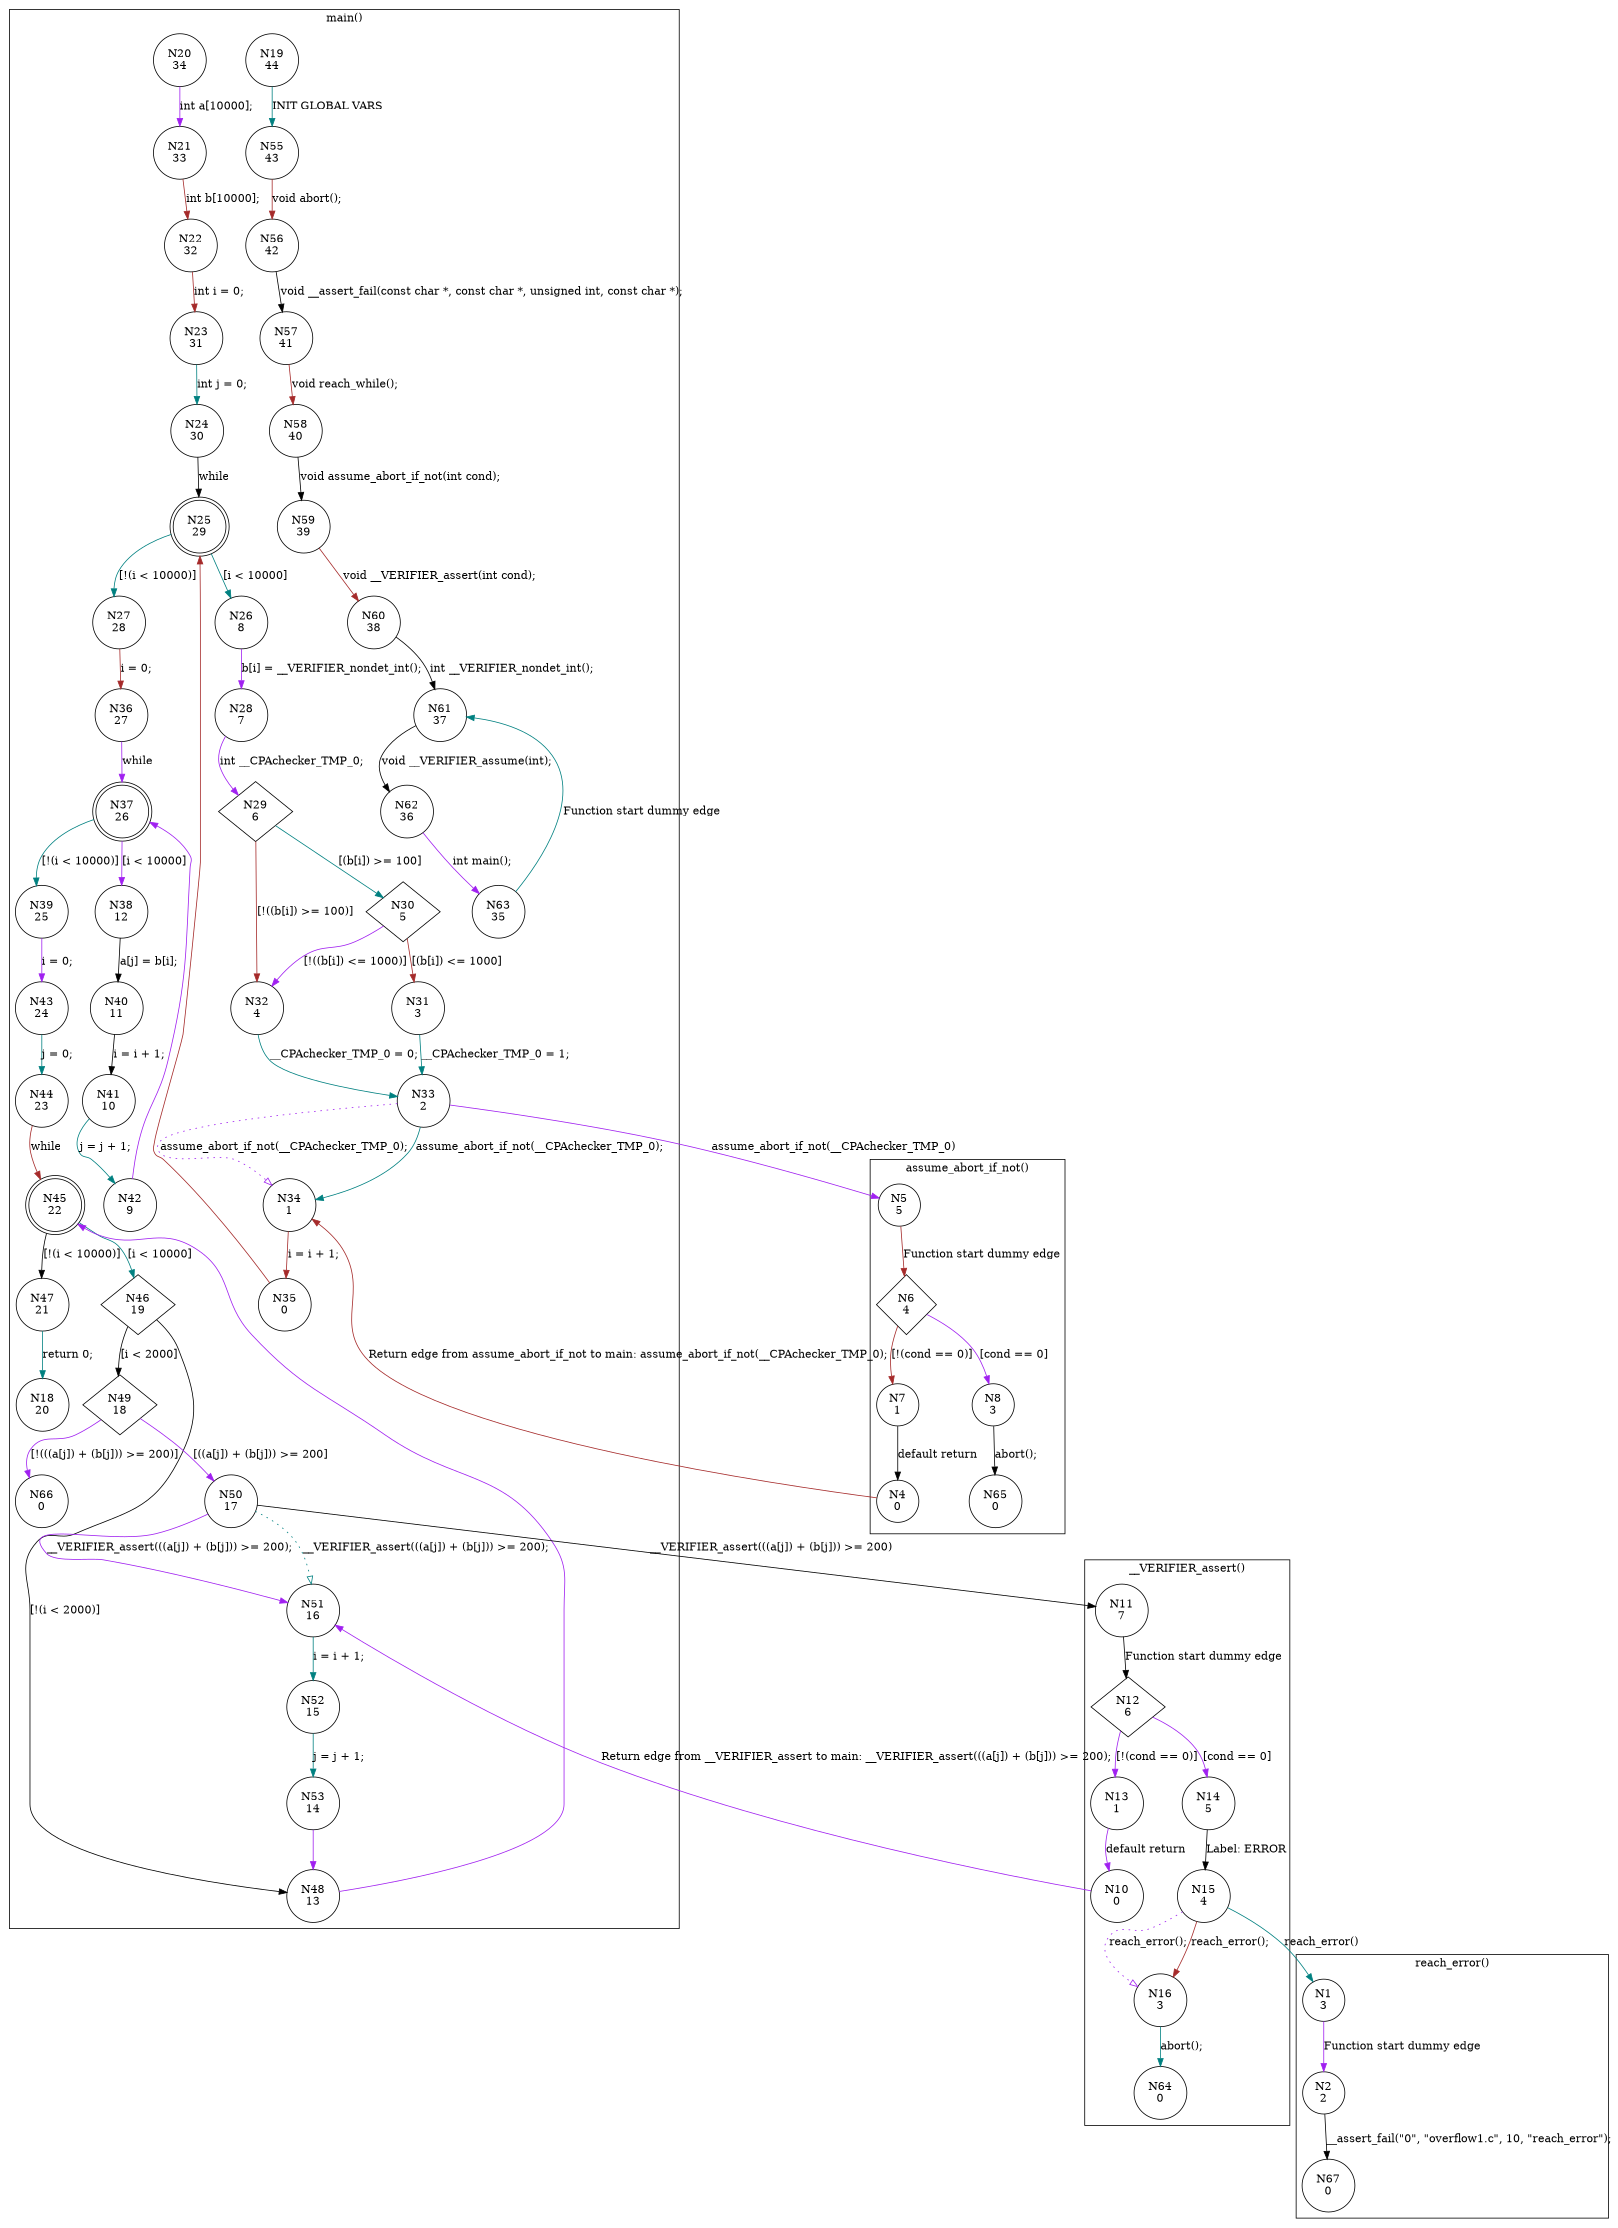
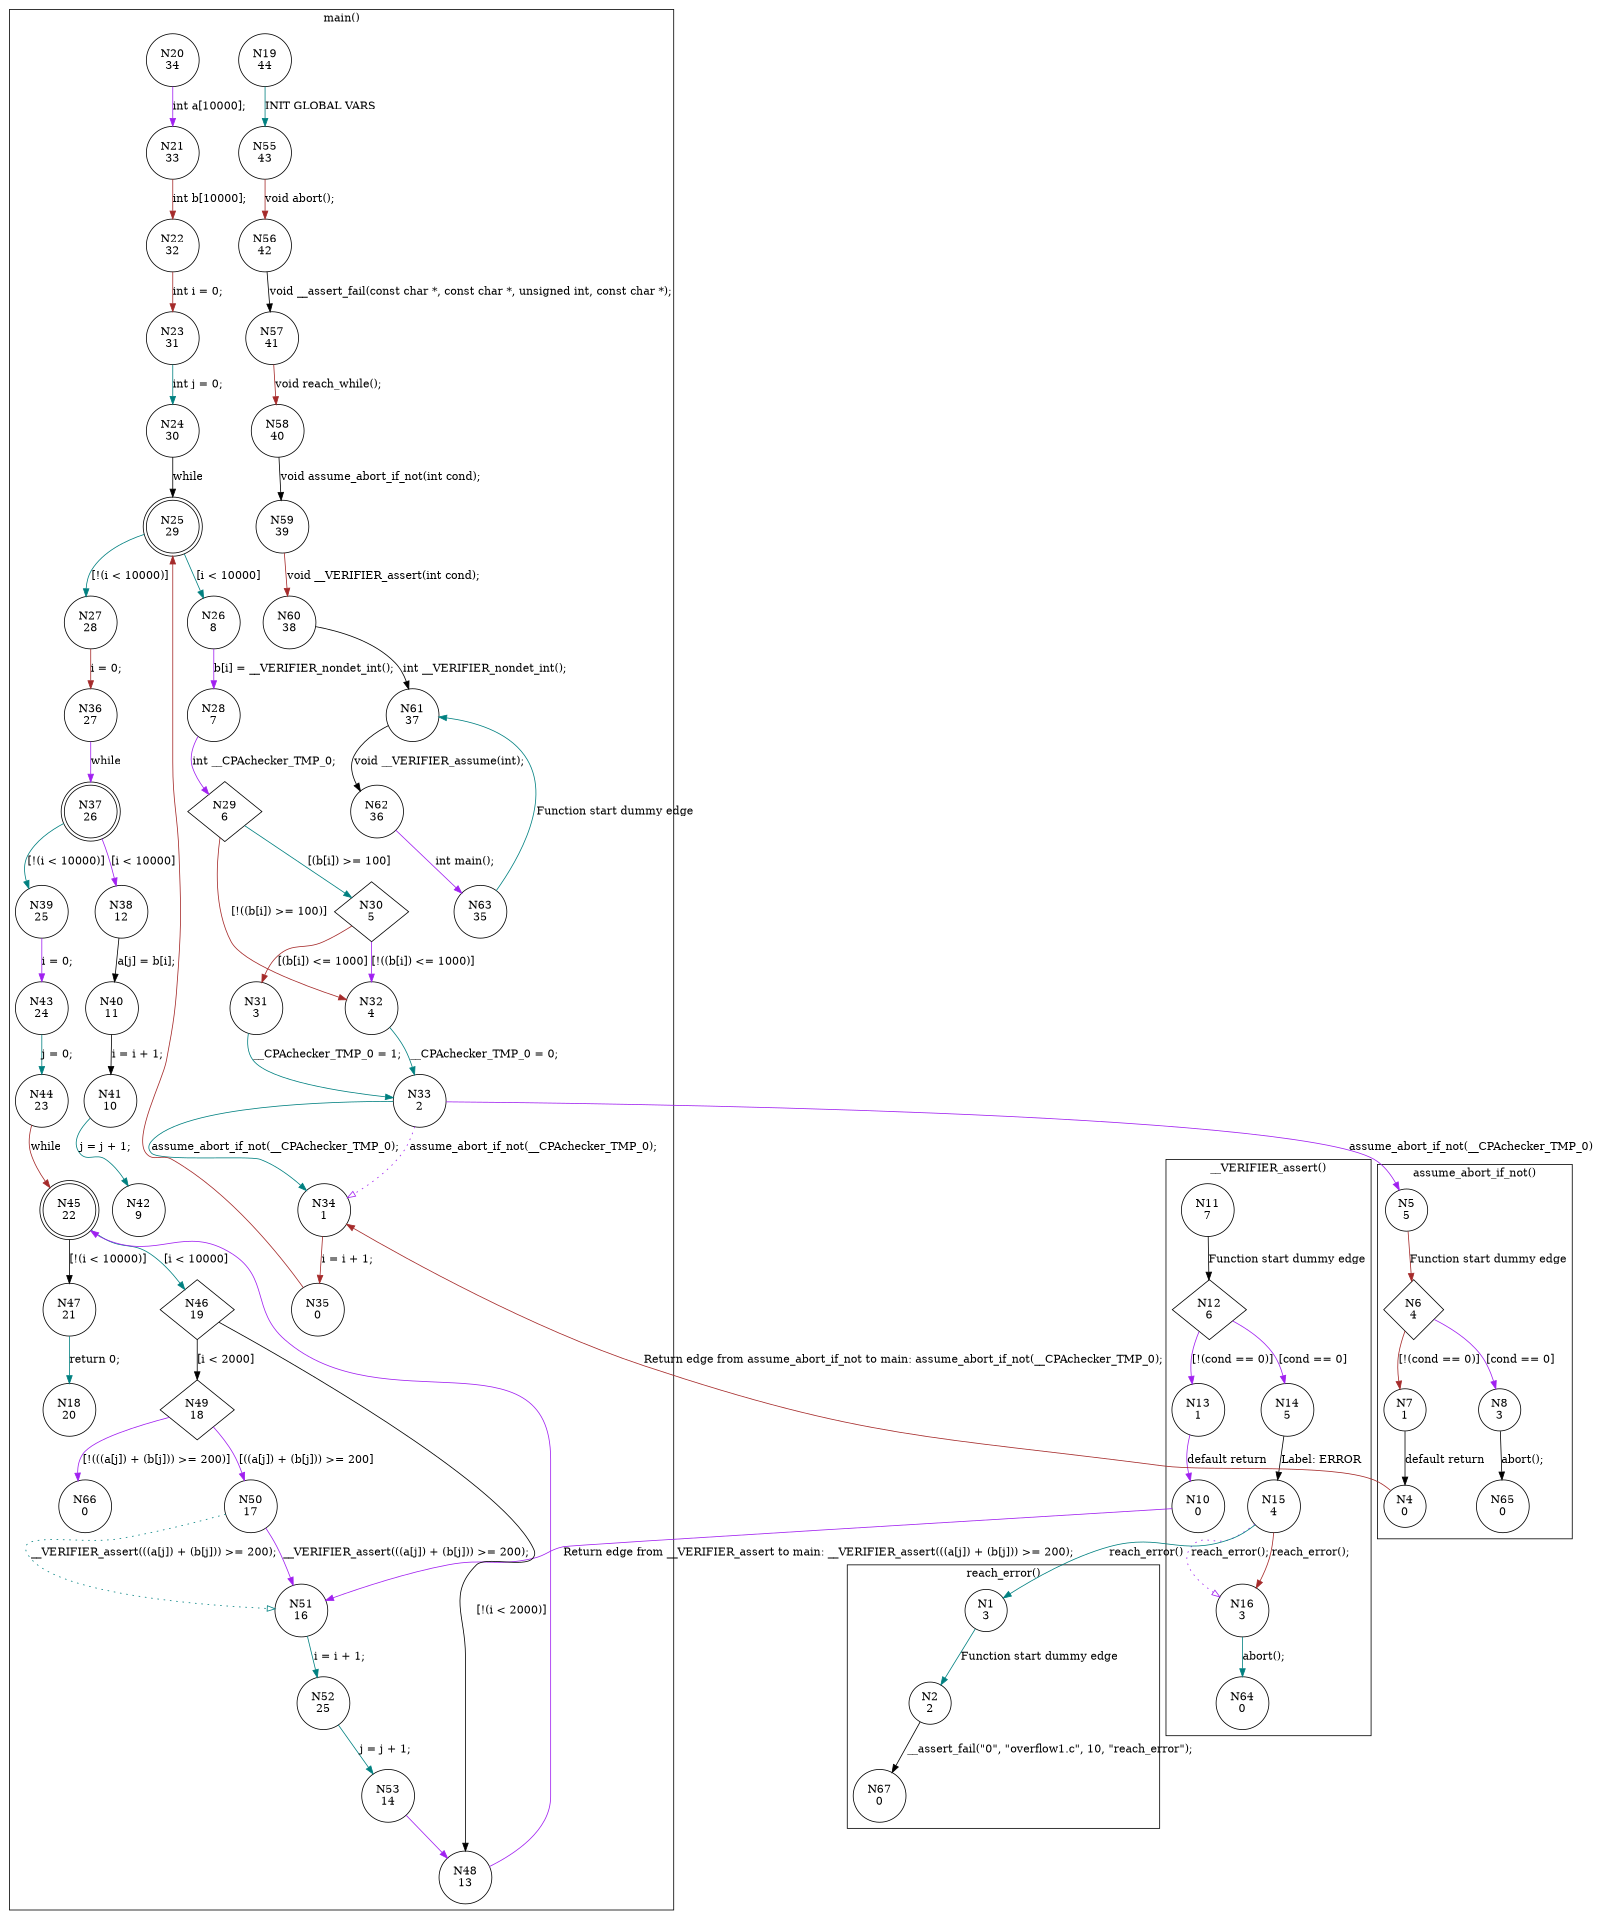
edge "N42 9" -> "N37 26": removed
edge "N50 17" -> "N11 7": removed, label "__VERIFIER_assert(((a[j]) + (b[j])) >= 200)"
node "N52 15": label "N52 15" -> "N52 25"
edge "N1 3" -> "N2 2": color purple -> teal
